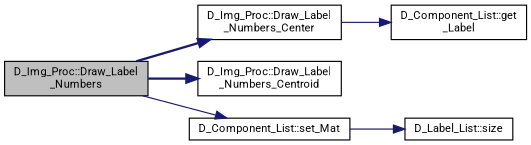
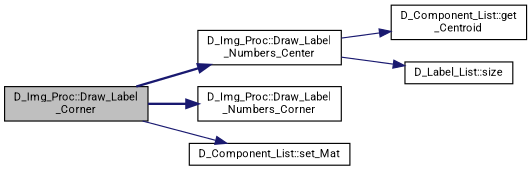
node "D_Component_List::get _Label": label "D_Component_List::get _Label" -> "D_Component_List::get _Centroid"
node "D_Img_Proc::Draw_Label _Numbers": label "D_Img_Proc::Draw_Label _Numbers" -> "D_Img_Proc::Draw_Label _Corner"
node "D_Img_Proc::Draw_Label _Numbers_Centroid": label "D_Img_Proc::Draw_Label _Numbers_Centroid" -> "D_Img_Proc::Draw_Label _Numbers_Corner"
edge "D_Component_List::set_Mat" -> "D_Label_List::size": now "D_Img_Proc::Draw_Label _Numbers_Center" -> "D_Label_List::size"
